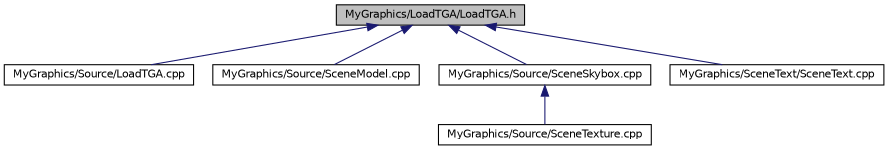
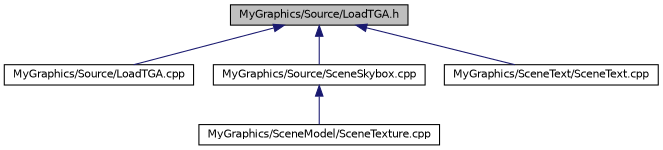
node "MyGraphics/LoadTGA/LoadTGA.h": label "MyGraphics/LoadTGA/LoadTGA.h" -> "MyGraphics/Source/LoadTGA.h"
node "MyGraphics/Source/SceneModel.cpp": removed
node "MyGraphics/Source/SceneTexture.cpp": label "MyGraphics/Source/SceneTexture.cpp" -> "MyGraphics/SceneModel/SceneTexture.cpp"
